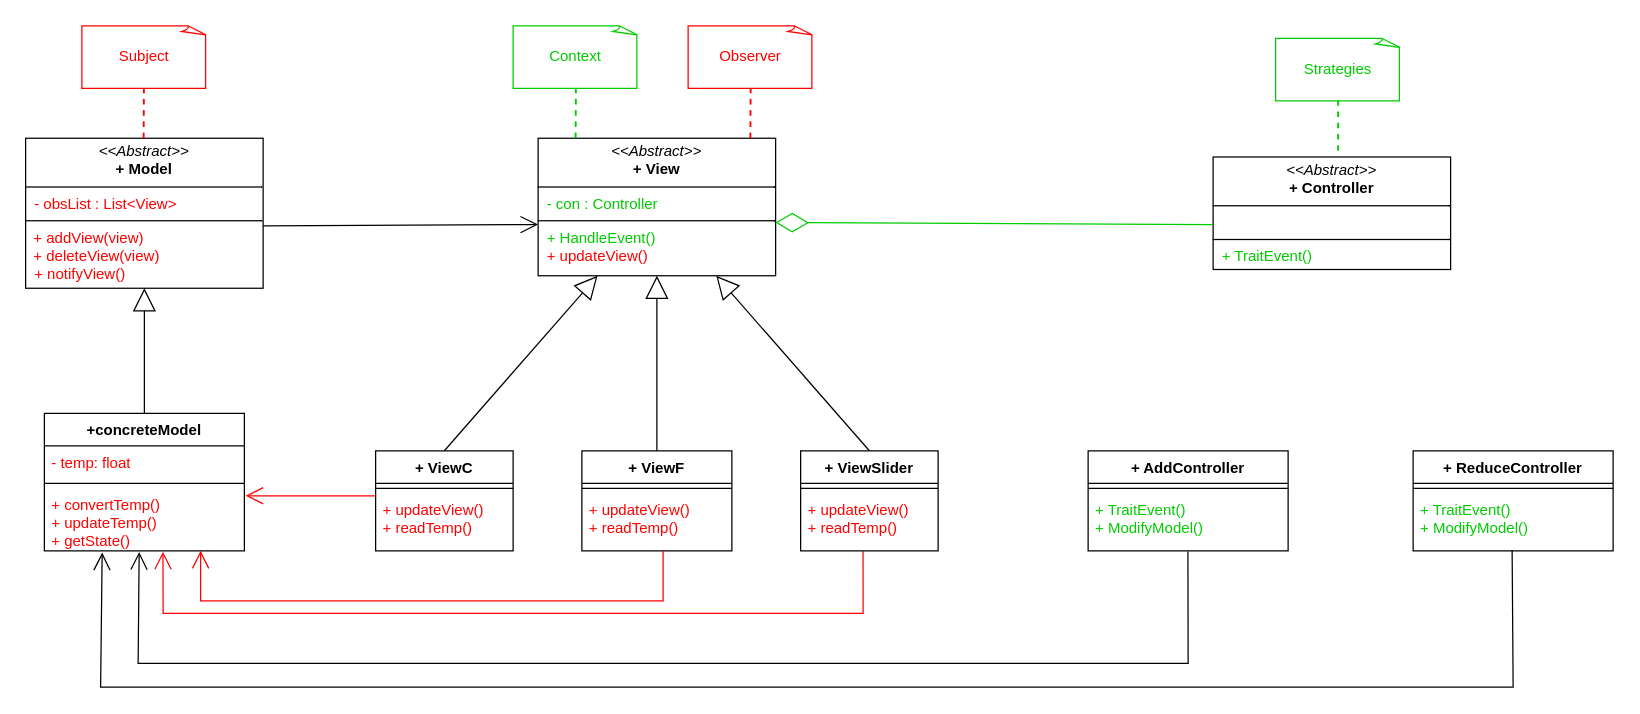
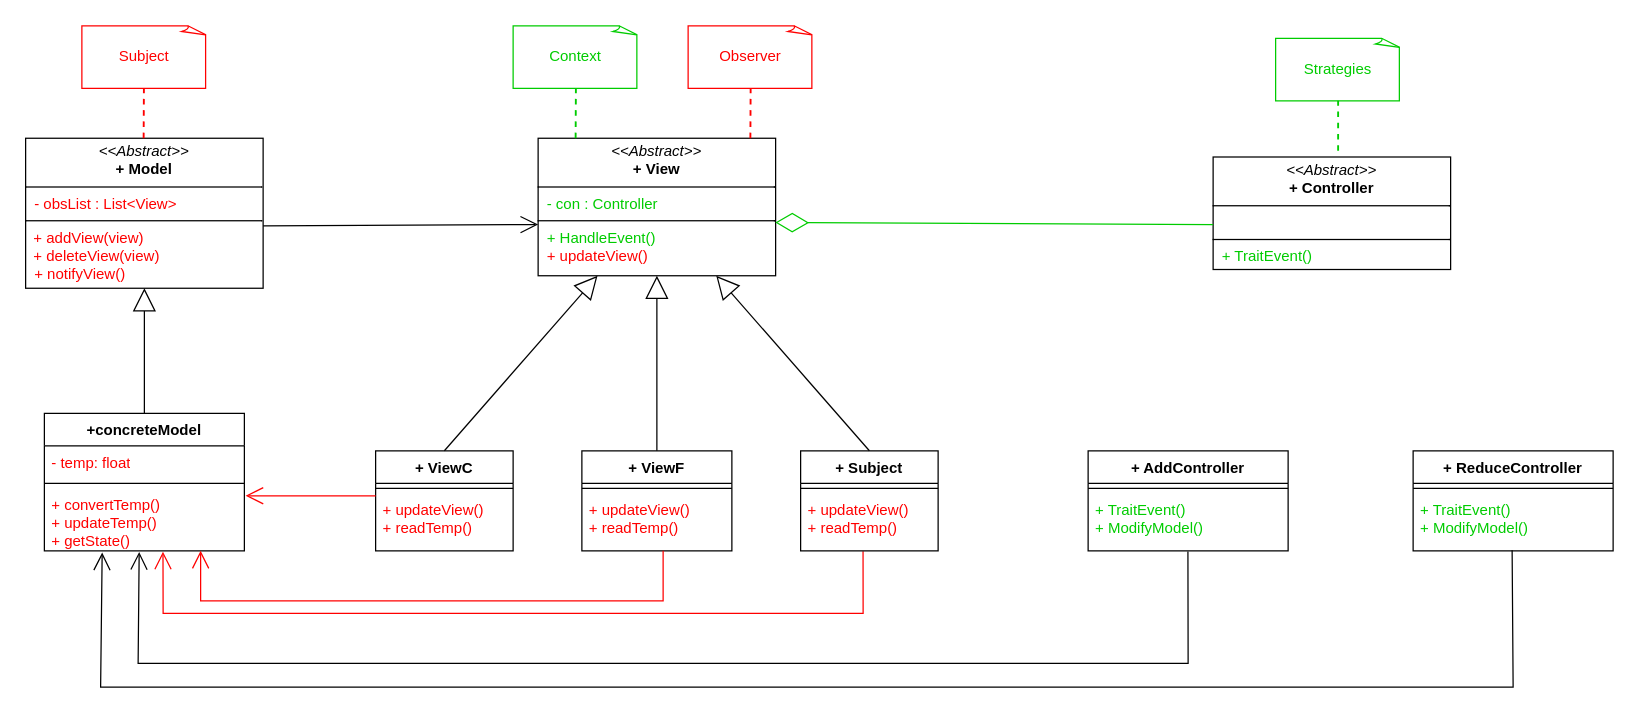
node "+ ViewSlider": label "+ ViewSlider" -> "+ Subject"
